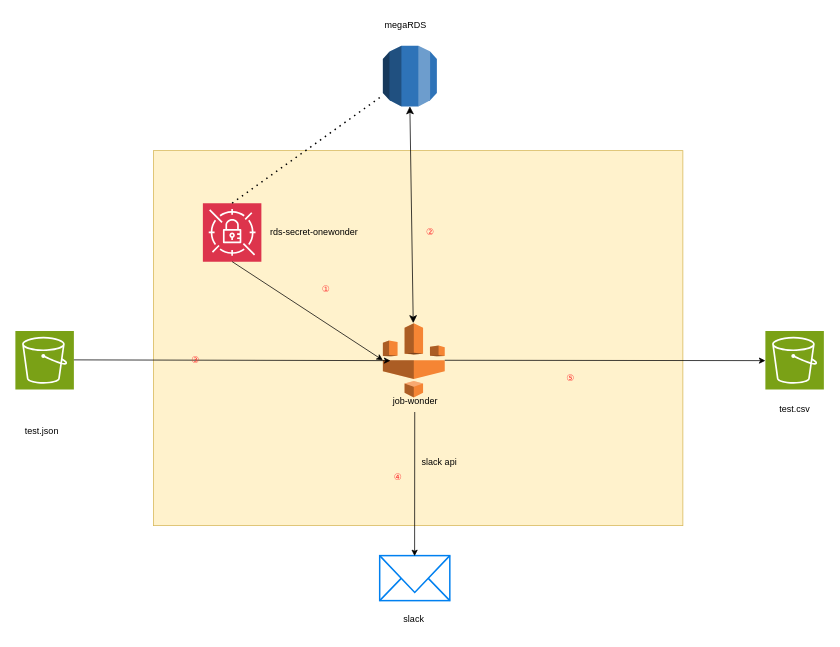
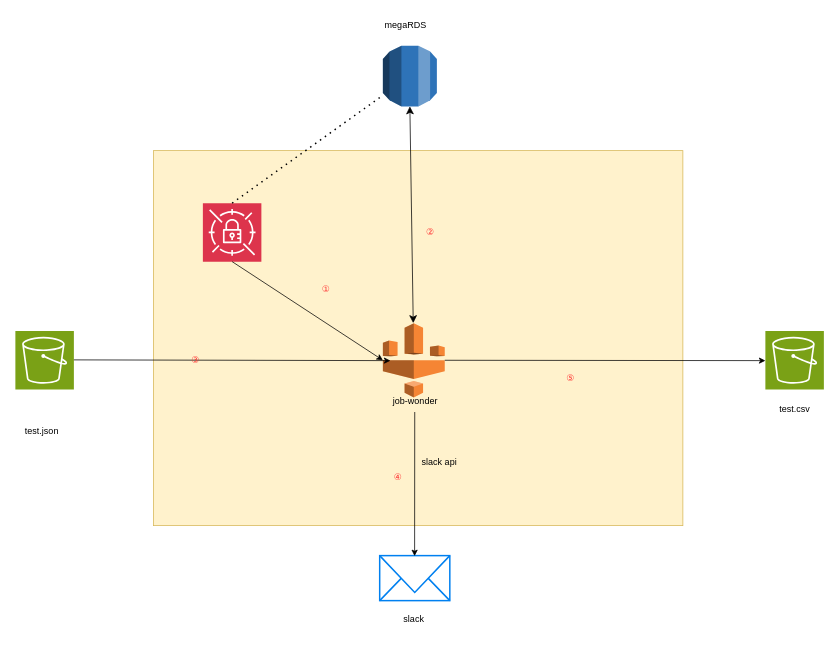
node "rds-secret-onewonder": removed
